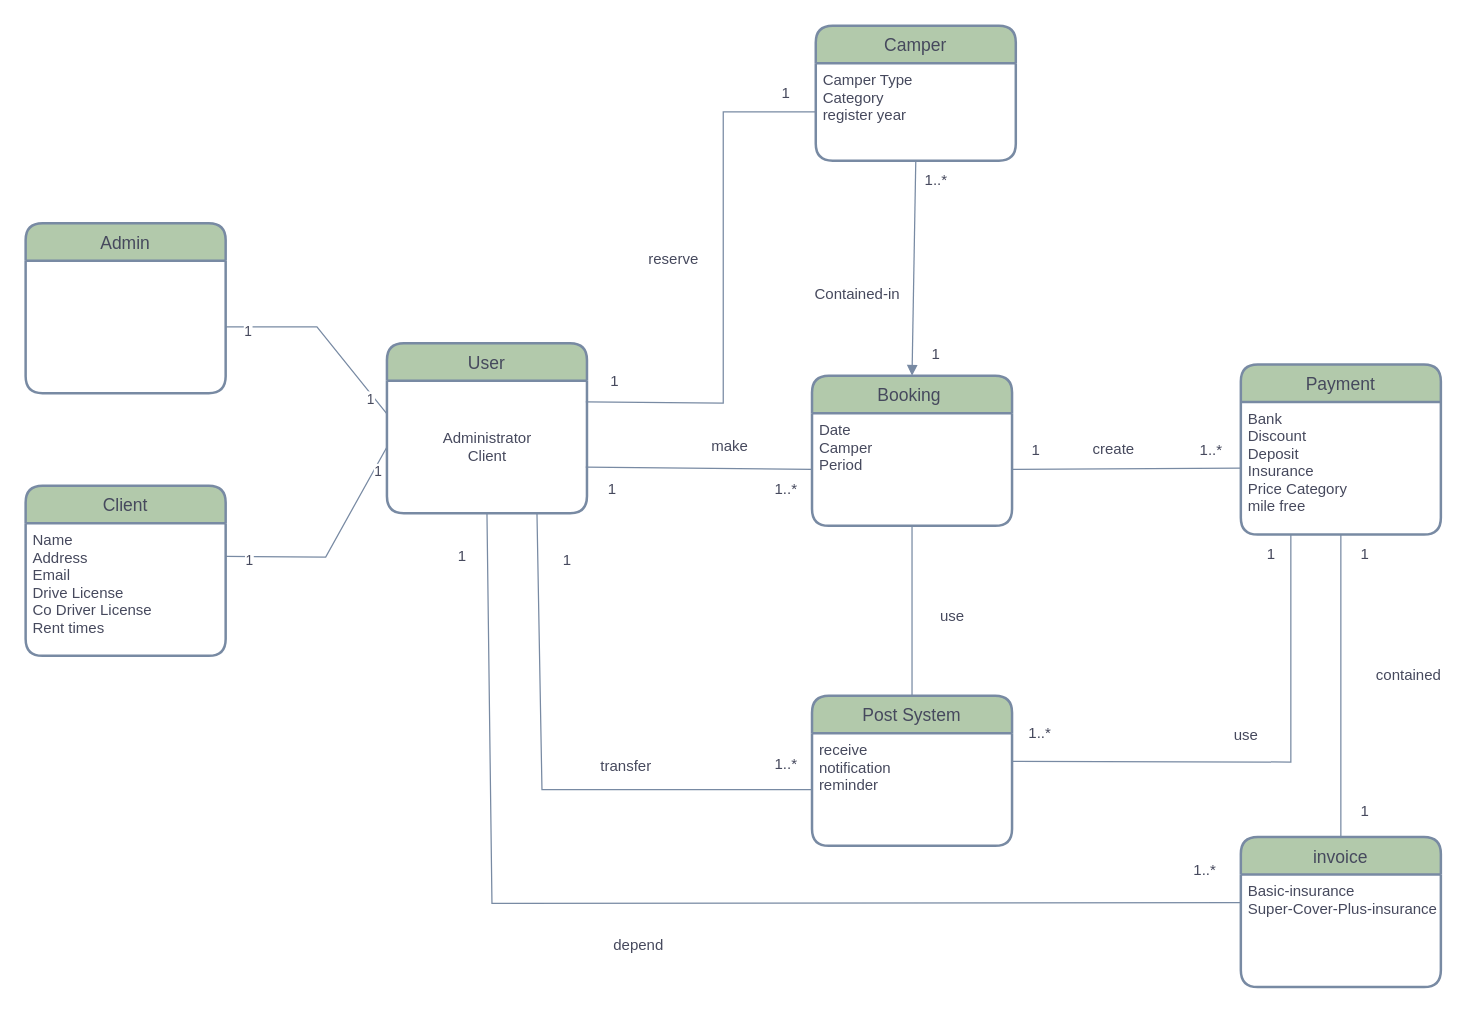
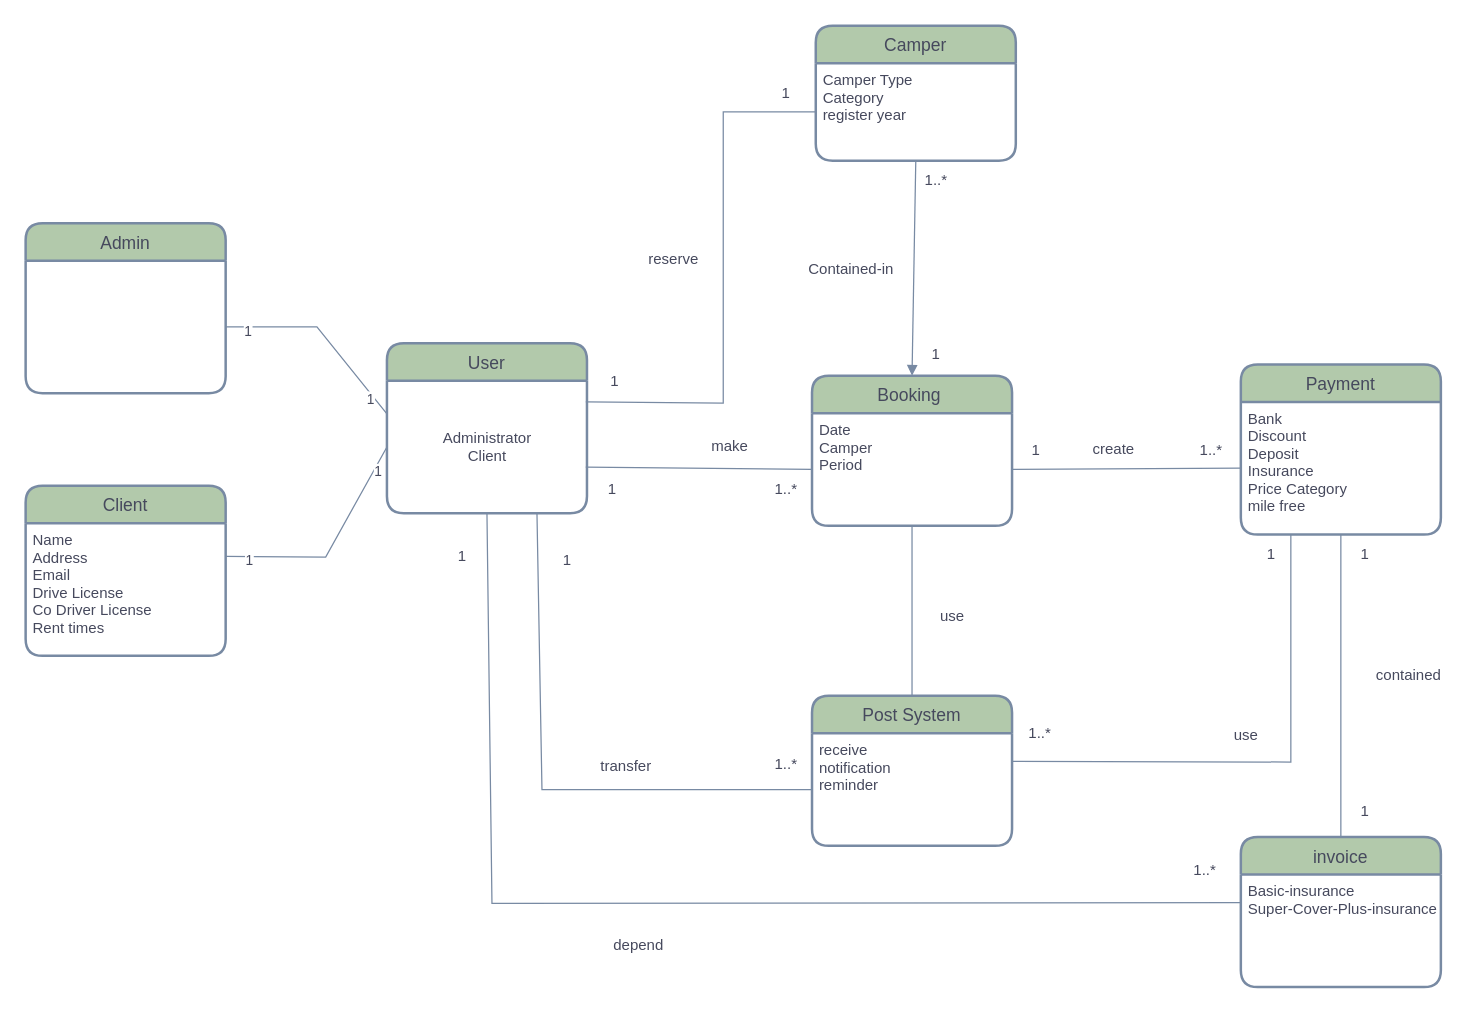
node "Contained-in": moved (856, 294) -> (850, 269)
